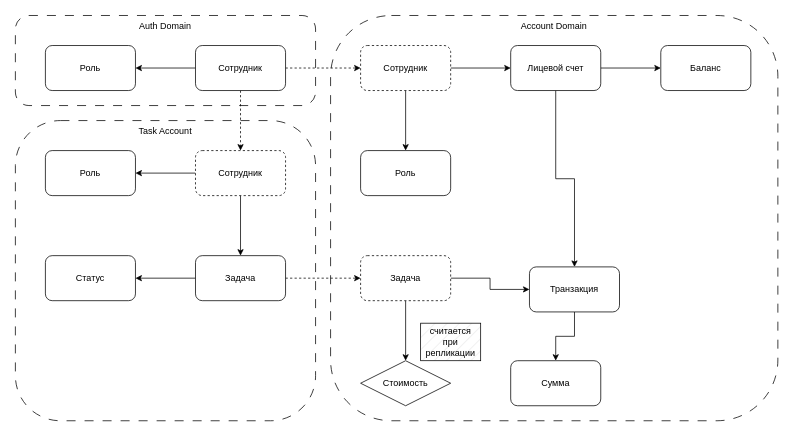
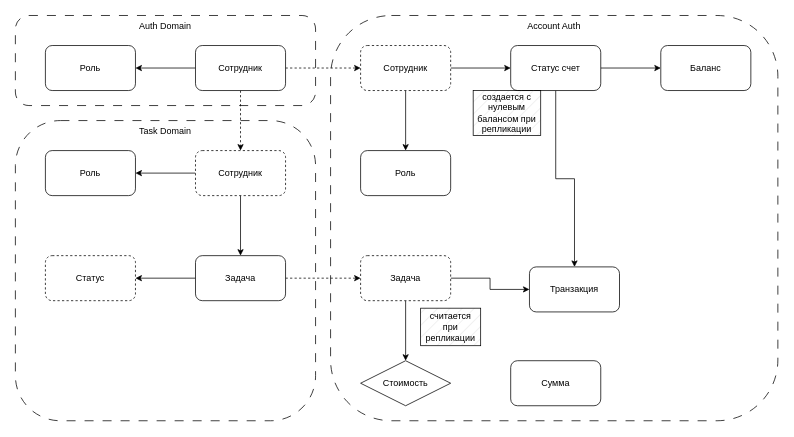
node "Account Domain": label "Account Domain" -> "Account Auth"
node "Лицевой счет": label "Лицевой счет" -> "Статус счет"
node "создается с нулевым балансом при репликации": added
node "Task Account": label "Task Account" -> "Task Domain"
node "Статус": style solid -> dashed
edge "Транзакция" -> "Сумма": removed
node "считается при репликации": moved (450, 342) -> (450, 327)
